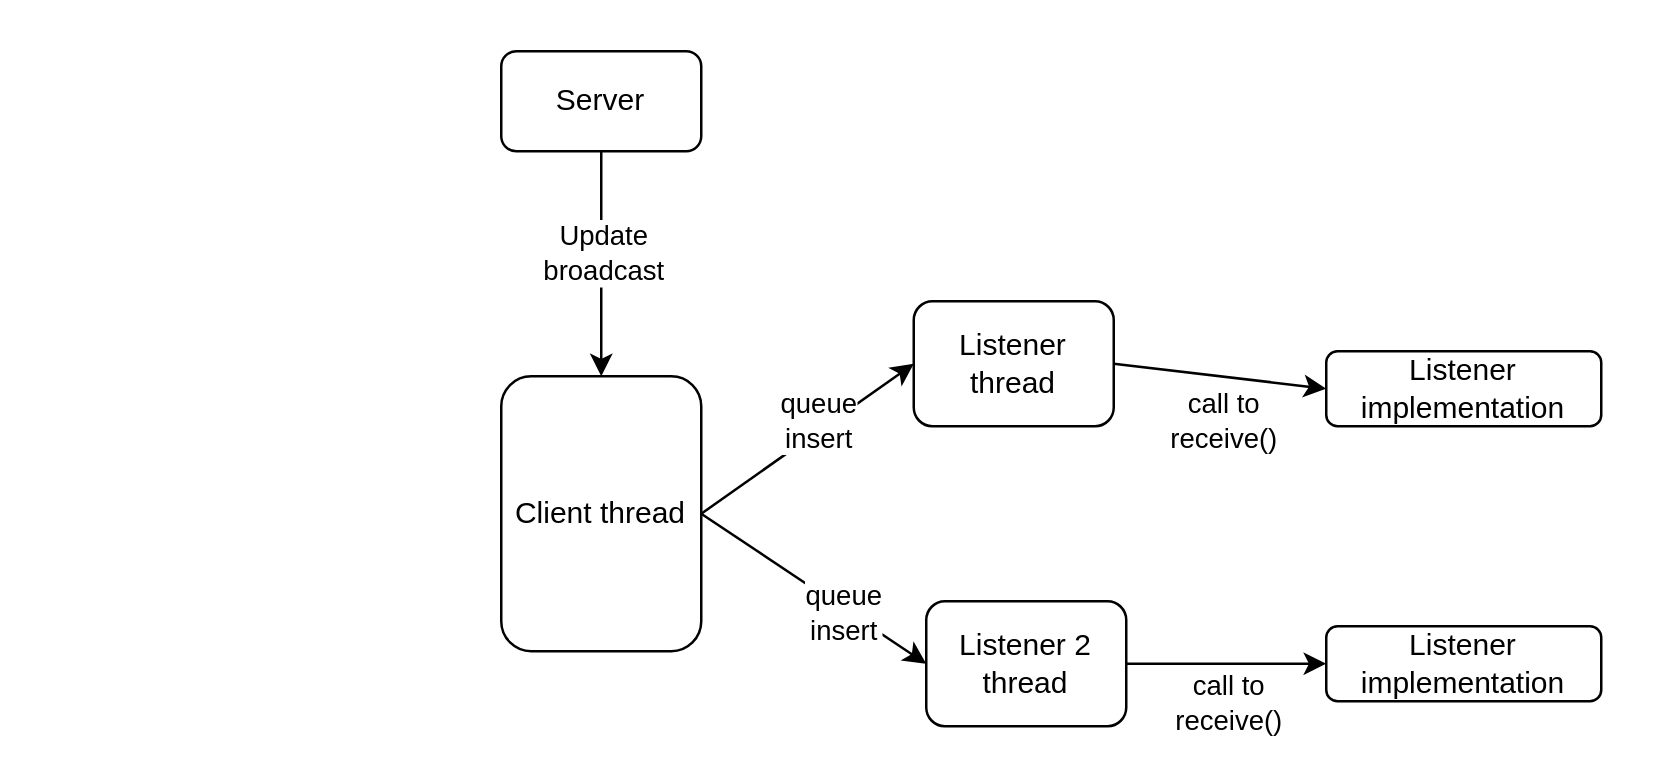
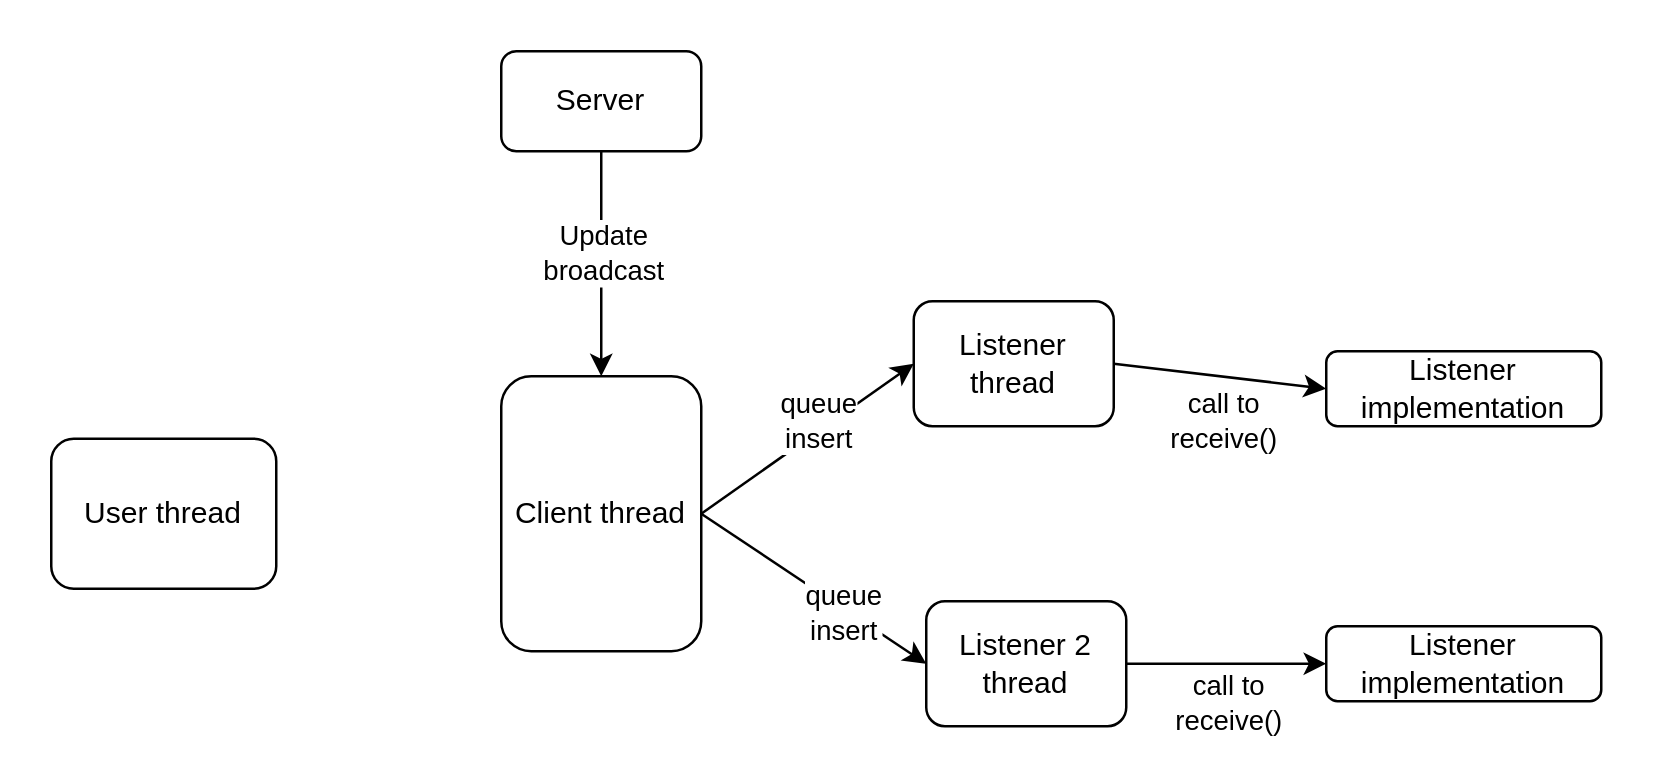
node "User thread": added
